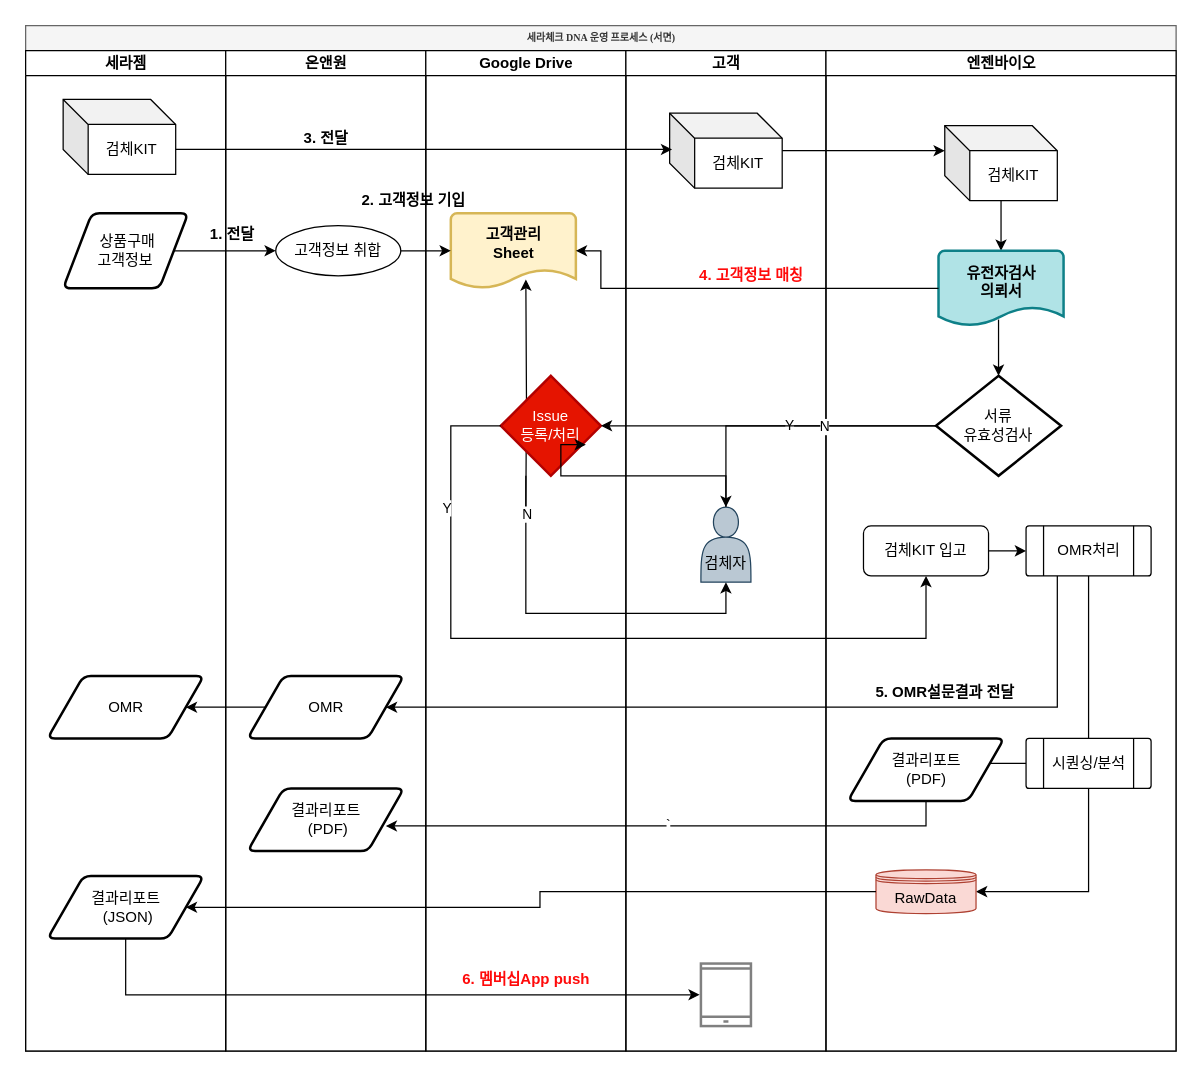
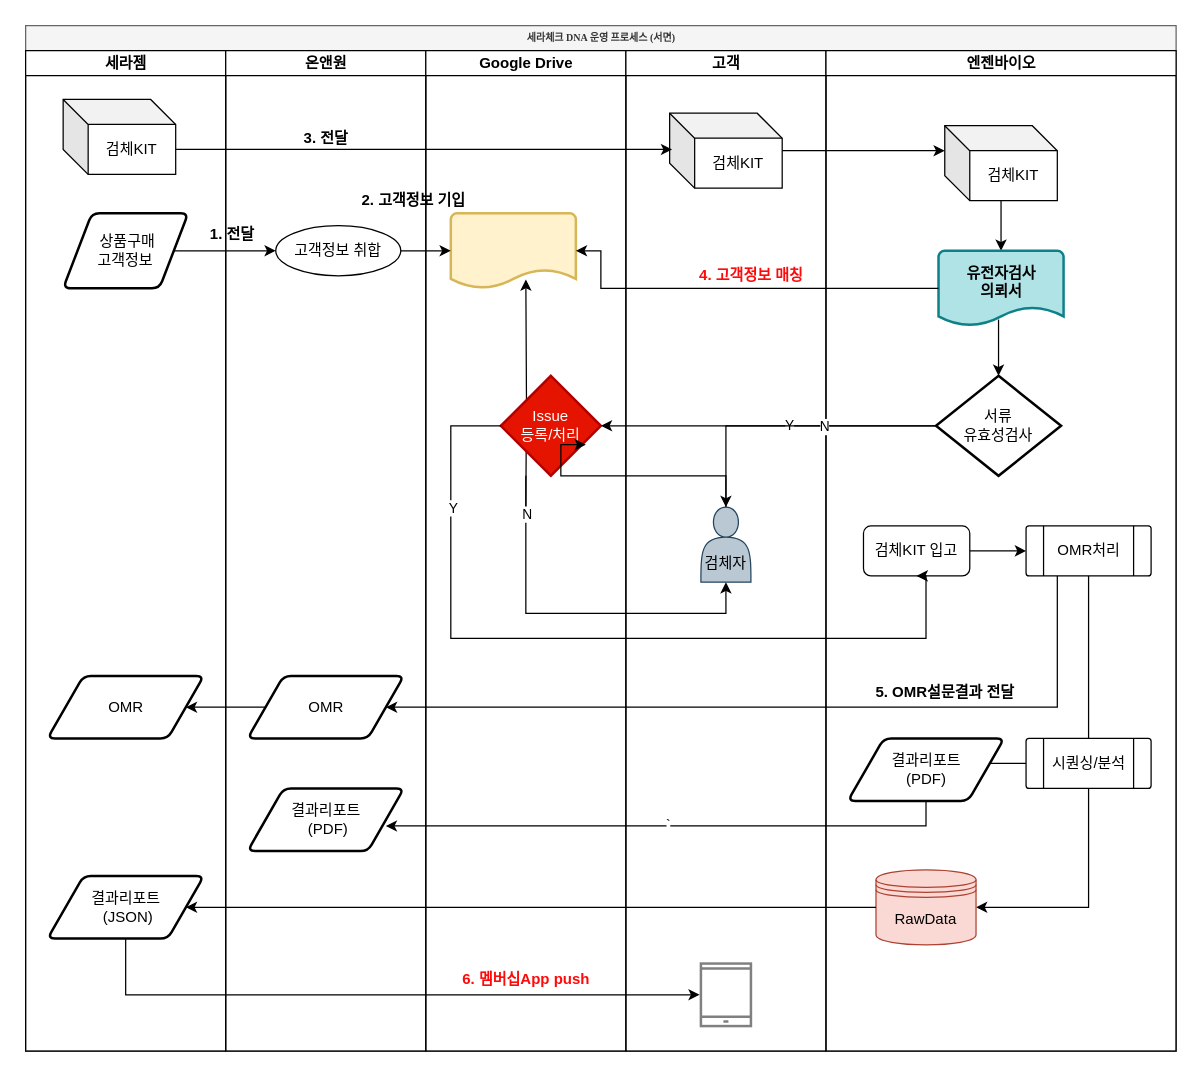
node "고객관리 Sheet": removed
node "검체KIT 입고": size 125x50 -> 106x50
node "RawData": size 100x44 -> 100x75
